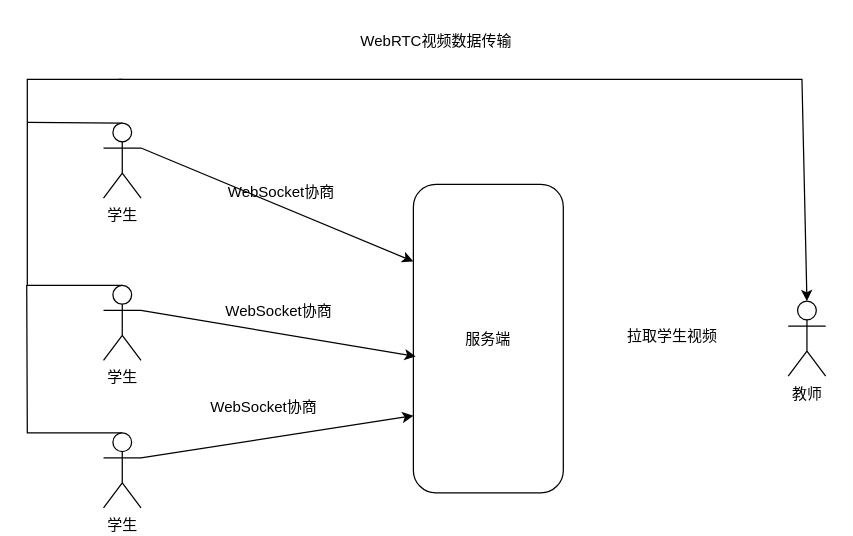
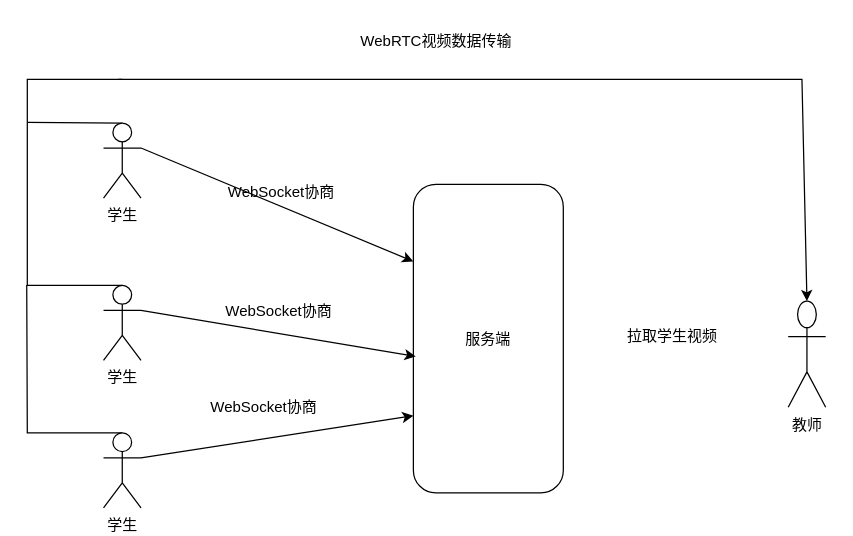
node "教师": size 38x75 -> 38x106
